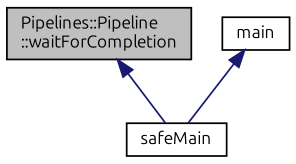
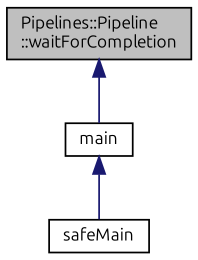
edge "safeMain" -> "Pipelines::Pipeline ::waitForCompletion": now "main" -> "Pipelines::Pipeline ::waitForCompletion"
